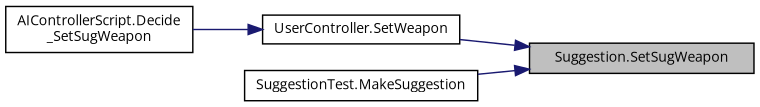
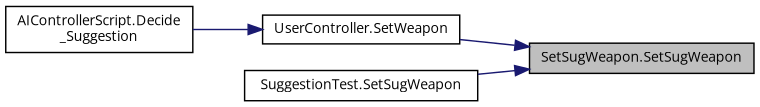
node "AIControllerScript.Decide _SetSugWeapon": label "AIControllerScript.Decide _SetSugWeapon" -> "AIControllerScript.Decide _Suggestion"
node "Suggestion.SetSugWeapon": label "Suggestion.SetSugWeapon" -> "SetSugWeapon.SetSugWeapon"
node "SuggestionTest.MakeSuggestion": label "SuggestionTest.MakeSuggestion" -> "SuggestionTest.SetSugWeapon"
